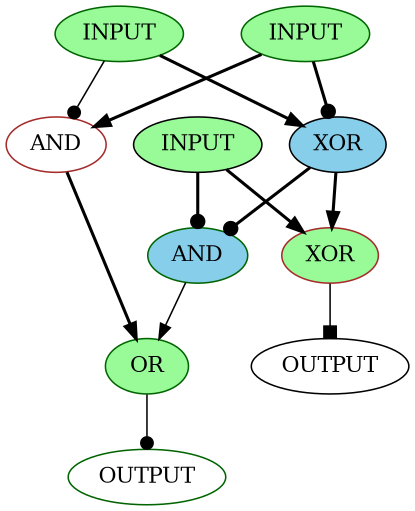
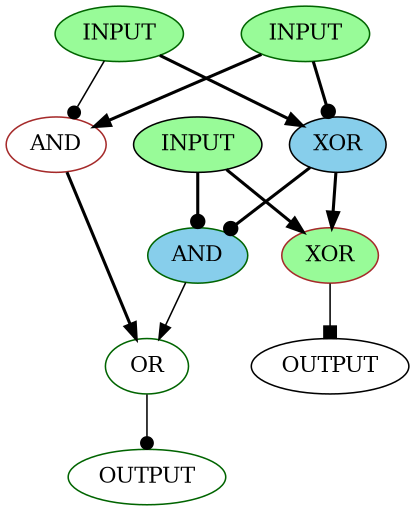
node "OR": fillcolor palegreen -> white
